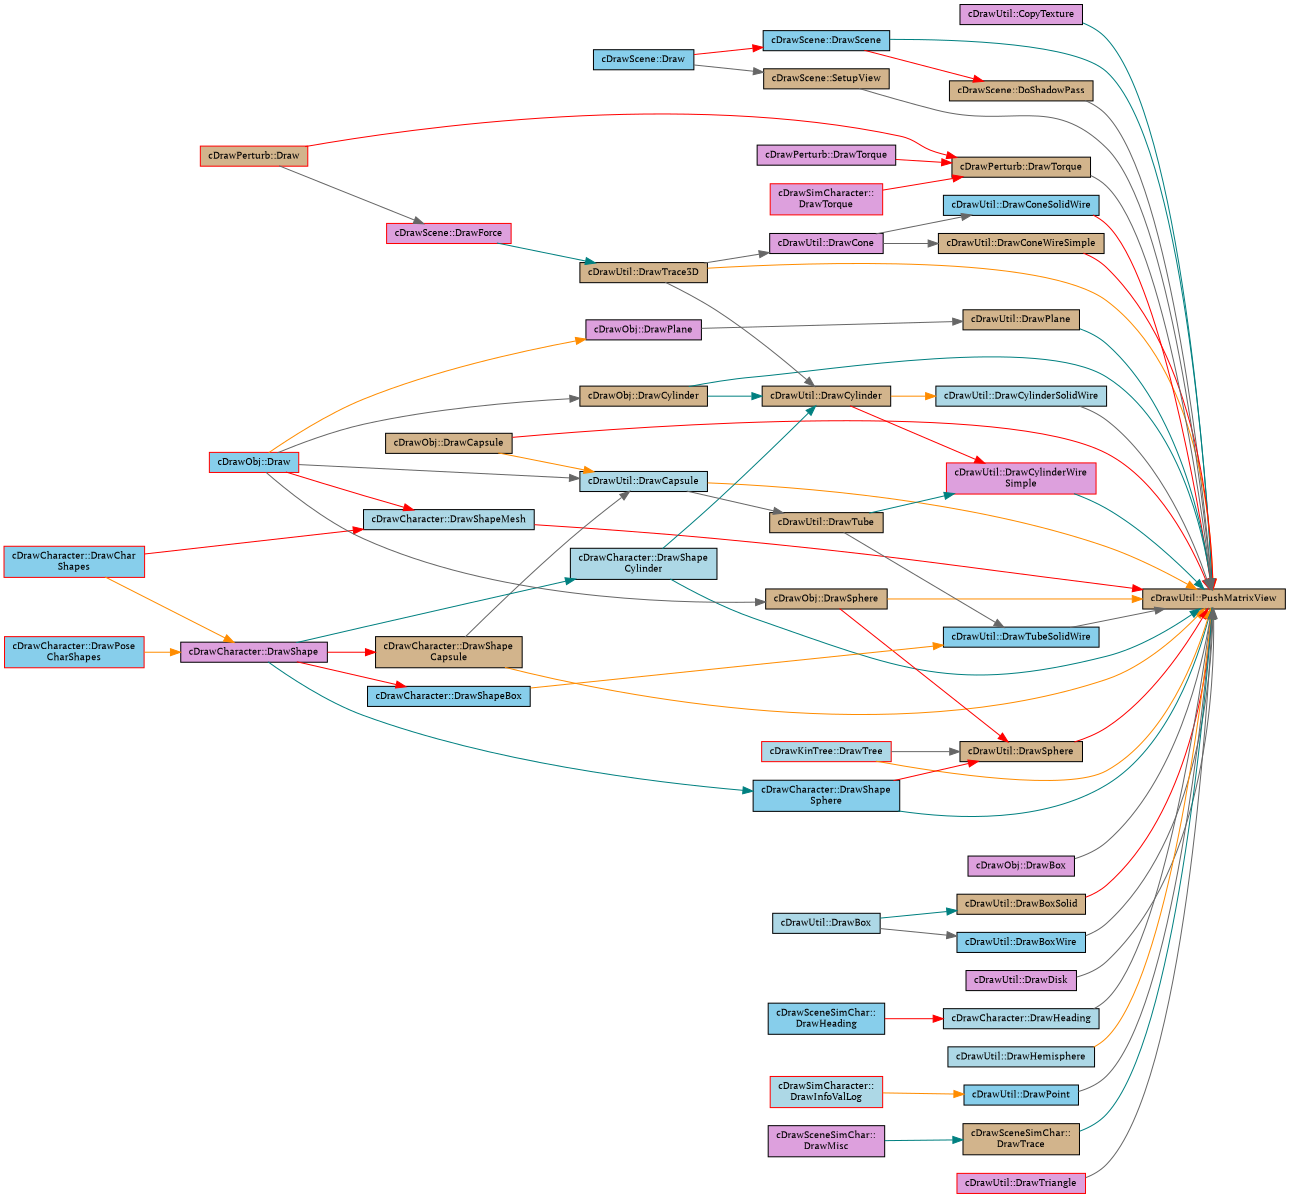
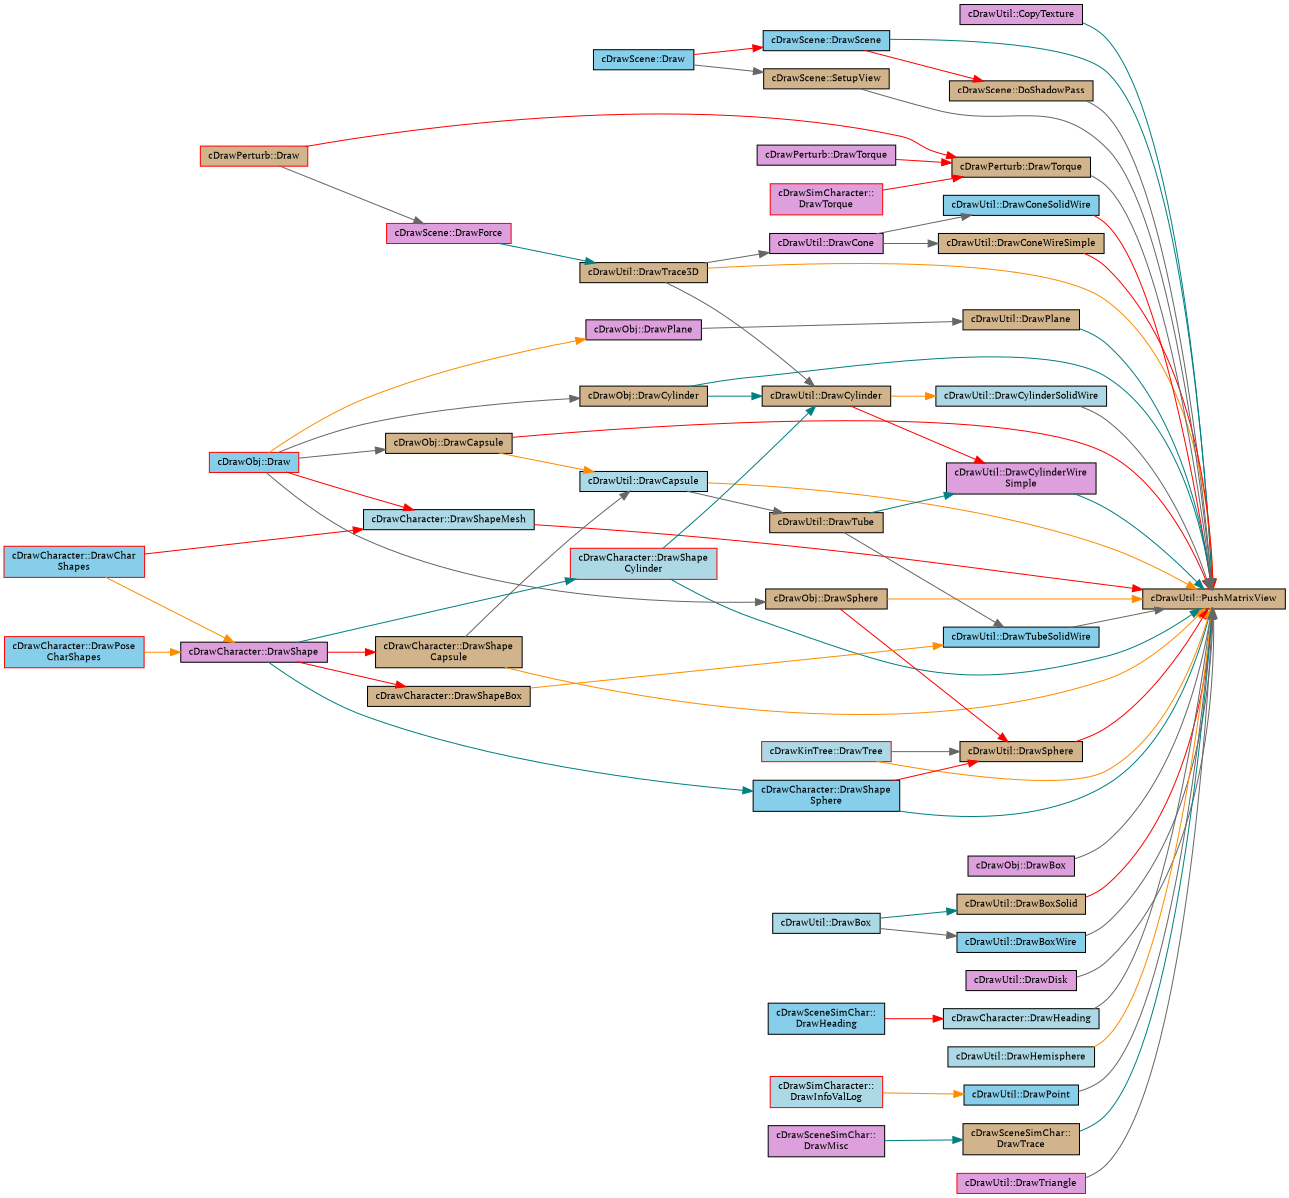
edge "cDrawObj::Draw" -> "cDrawUtil::DrawCapsule": now "cDrawObj::Draw" -> "cDrawObj::DrawCapsule"
node "cDrawUtil::DrawCylinderWire Simple": color red -> black
node "cDrawCharacter::DrawShape Cylinder": color black -> red
node "cDrawCharacter::DrawShapeBox": fillcolor skyblue -> tan
